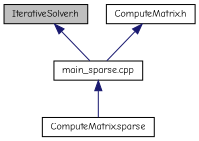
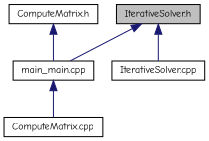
node "main_sparse.cpp": label "main_sparse.cpp" -> "main_main.cpp"
node "IterativeSolver.cpp": added
node "ComputeMatrix.sparse": label "ComputeMatrix.sparse" -> "ComputeMatrix.cpp"
